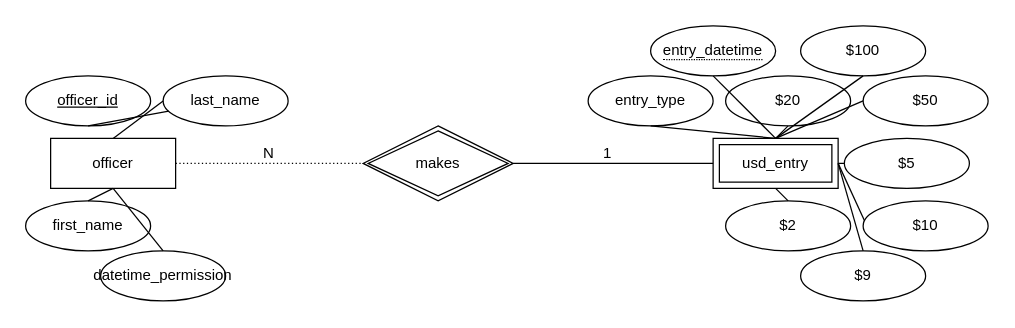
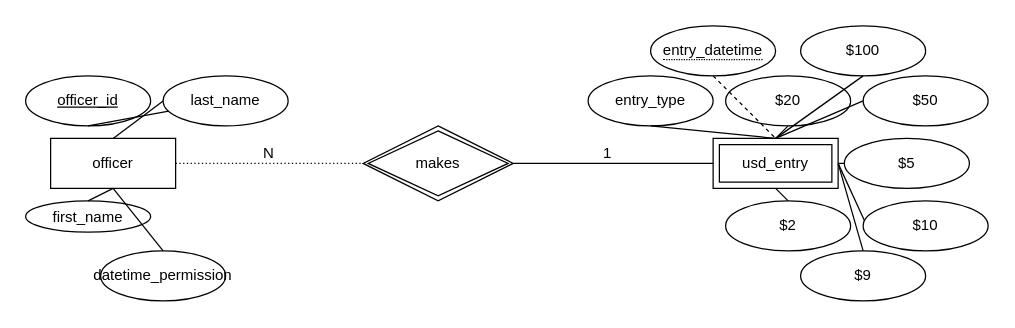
edge "entry_datetime" -- "usd_entry": style solid -> dashed
node "first_name": size 125x50 -> 125x31
